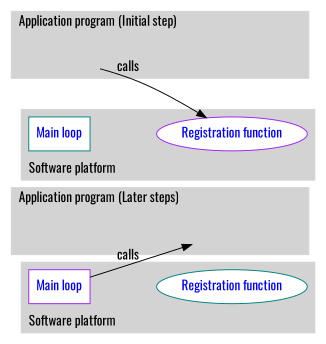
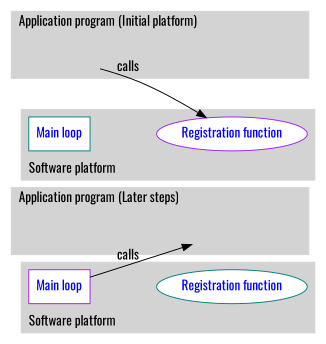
cluster "Application program (Initial step)": label "Application program (Initial step)" -> "Application program (Initial platform)"
